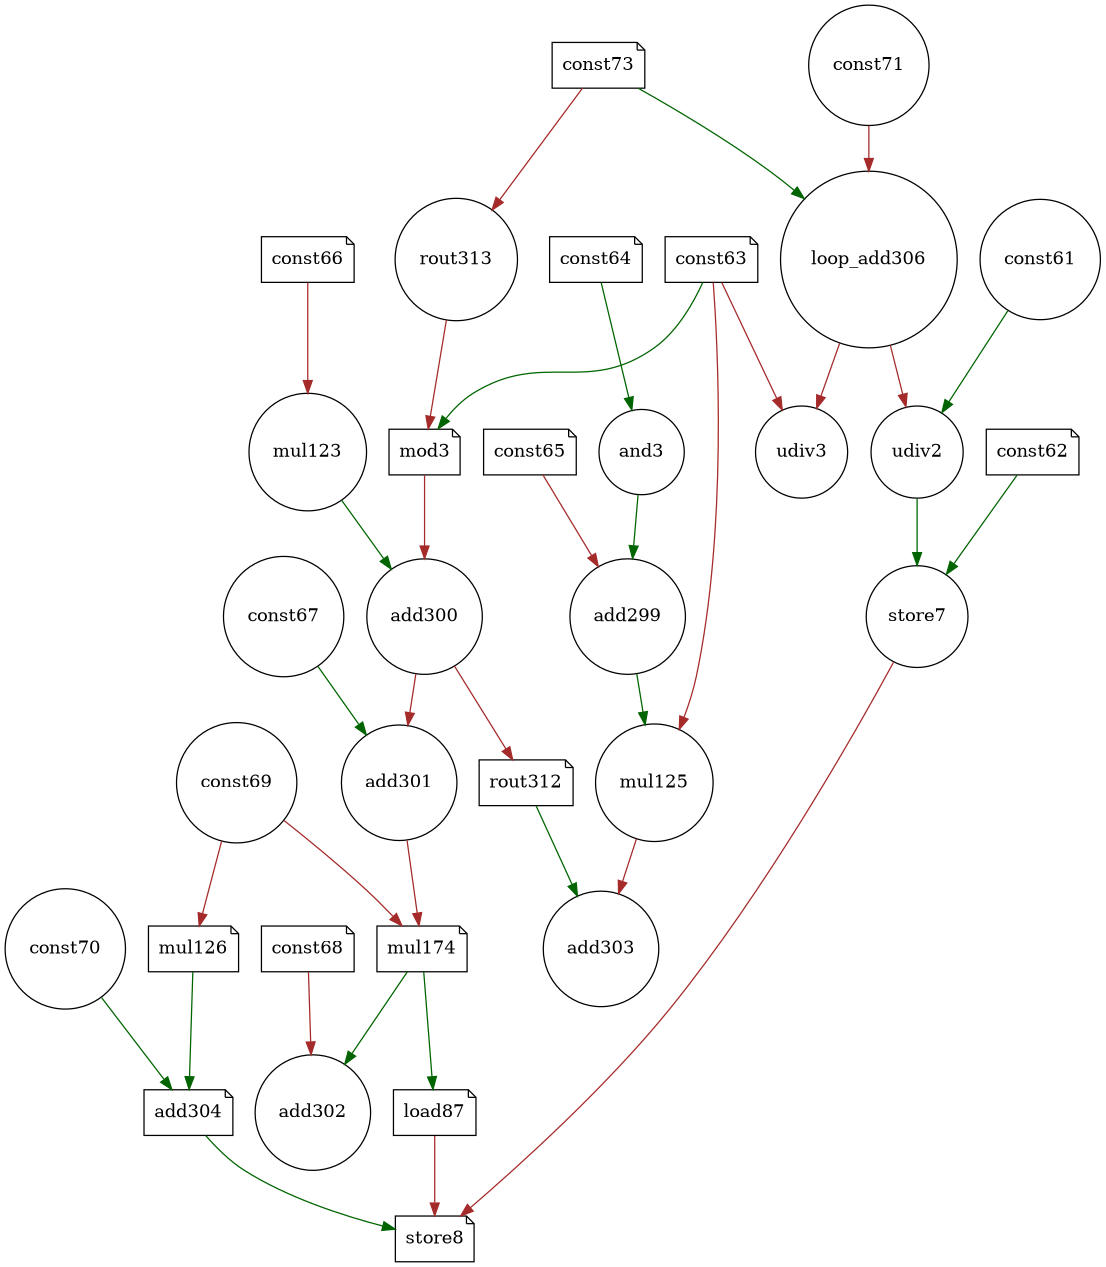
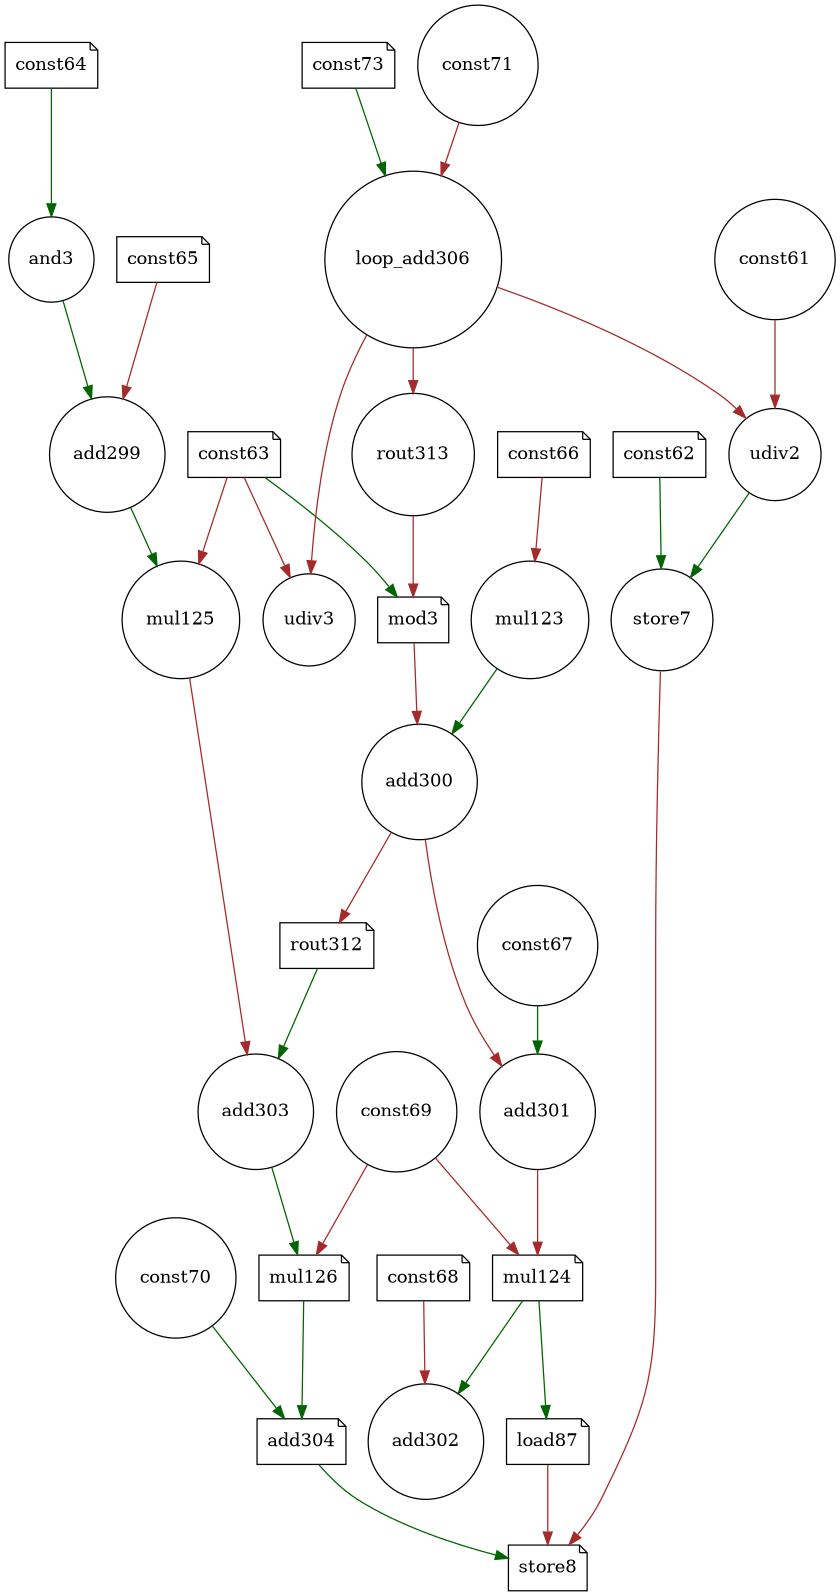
edge "const73" -> "rout313": now "loop_add306" -> "rout313"
edge "const61" -> "udiv2": color darkgreen -> brown
node "mul174": label "mul174" -> "mul124"
edge "add303" -> "mul126": added
